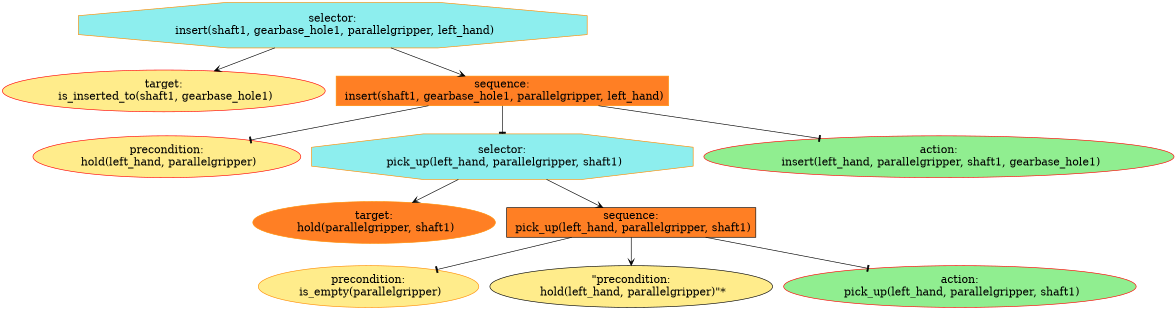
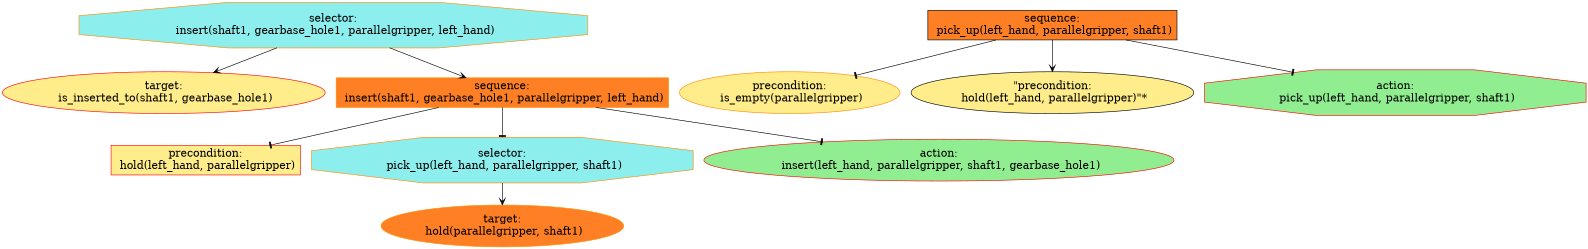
node "precondition: hold(left_hand, parallelgripper)": shape ellipse -> box
edge "selector: pick_up(left_hand, parallelgripper, shaft1)" -> "sequence: pick_up(left_hand, parallelgripper, shaft1)": removed
node "action: pick_up(left_hand, parallelgripper, shaft1)": shape ellipse -> octagon
